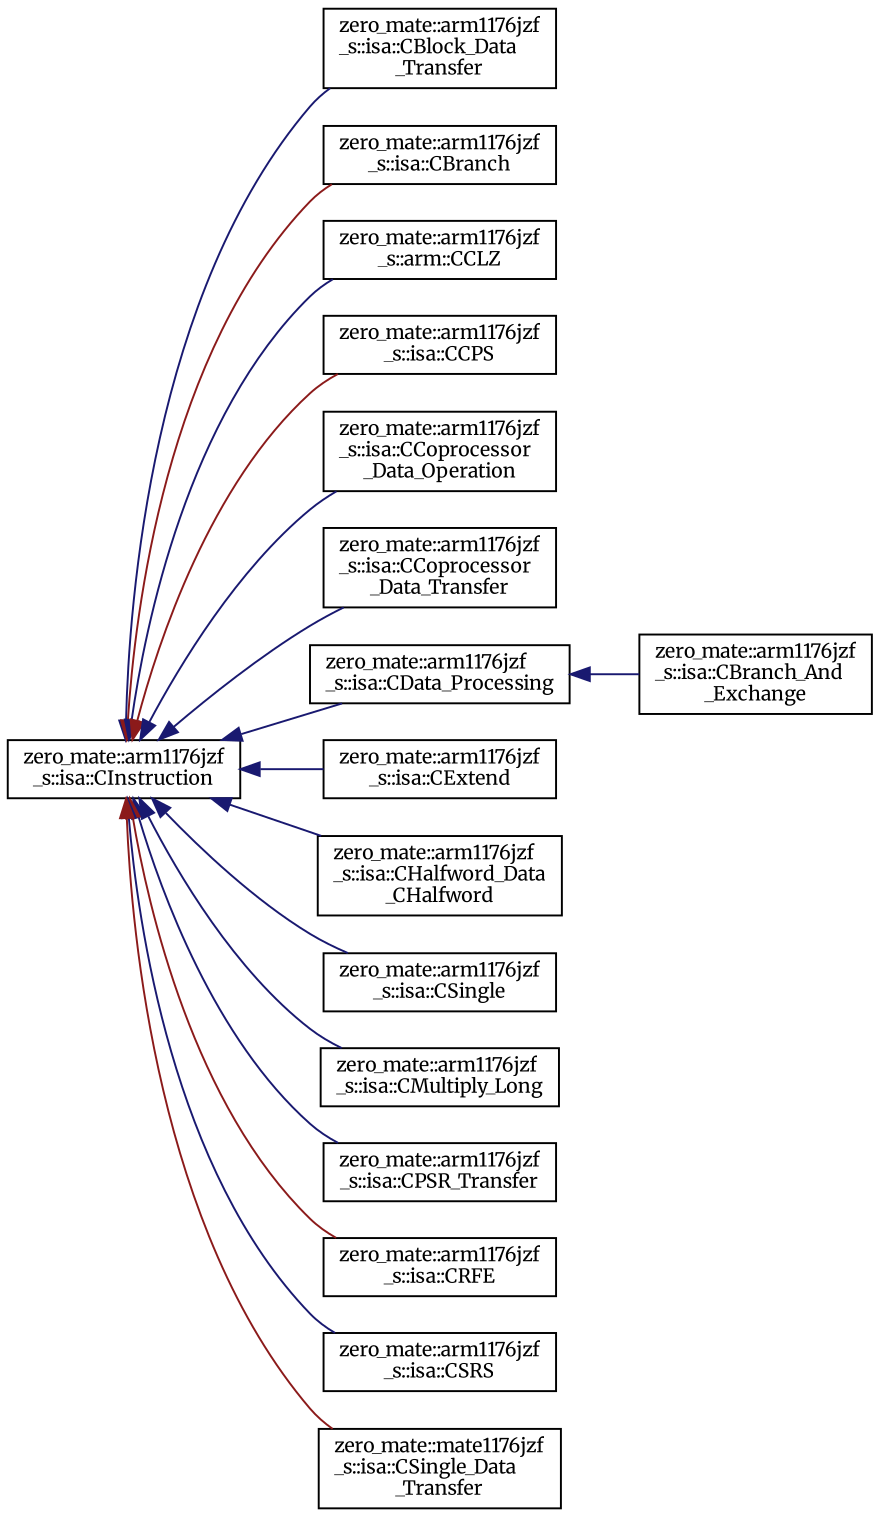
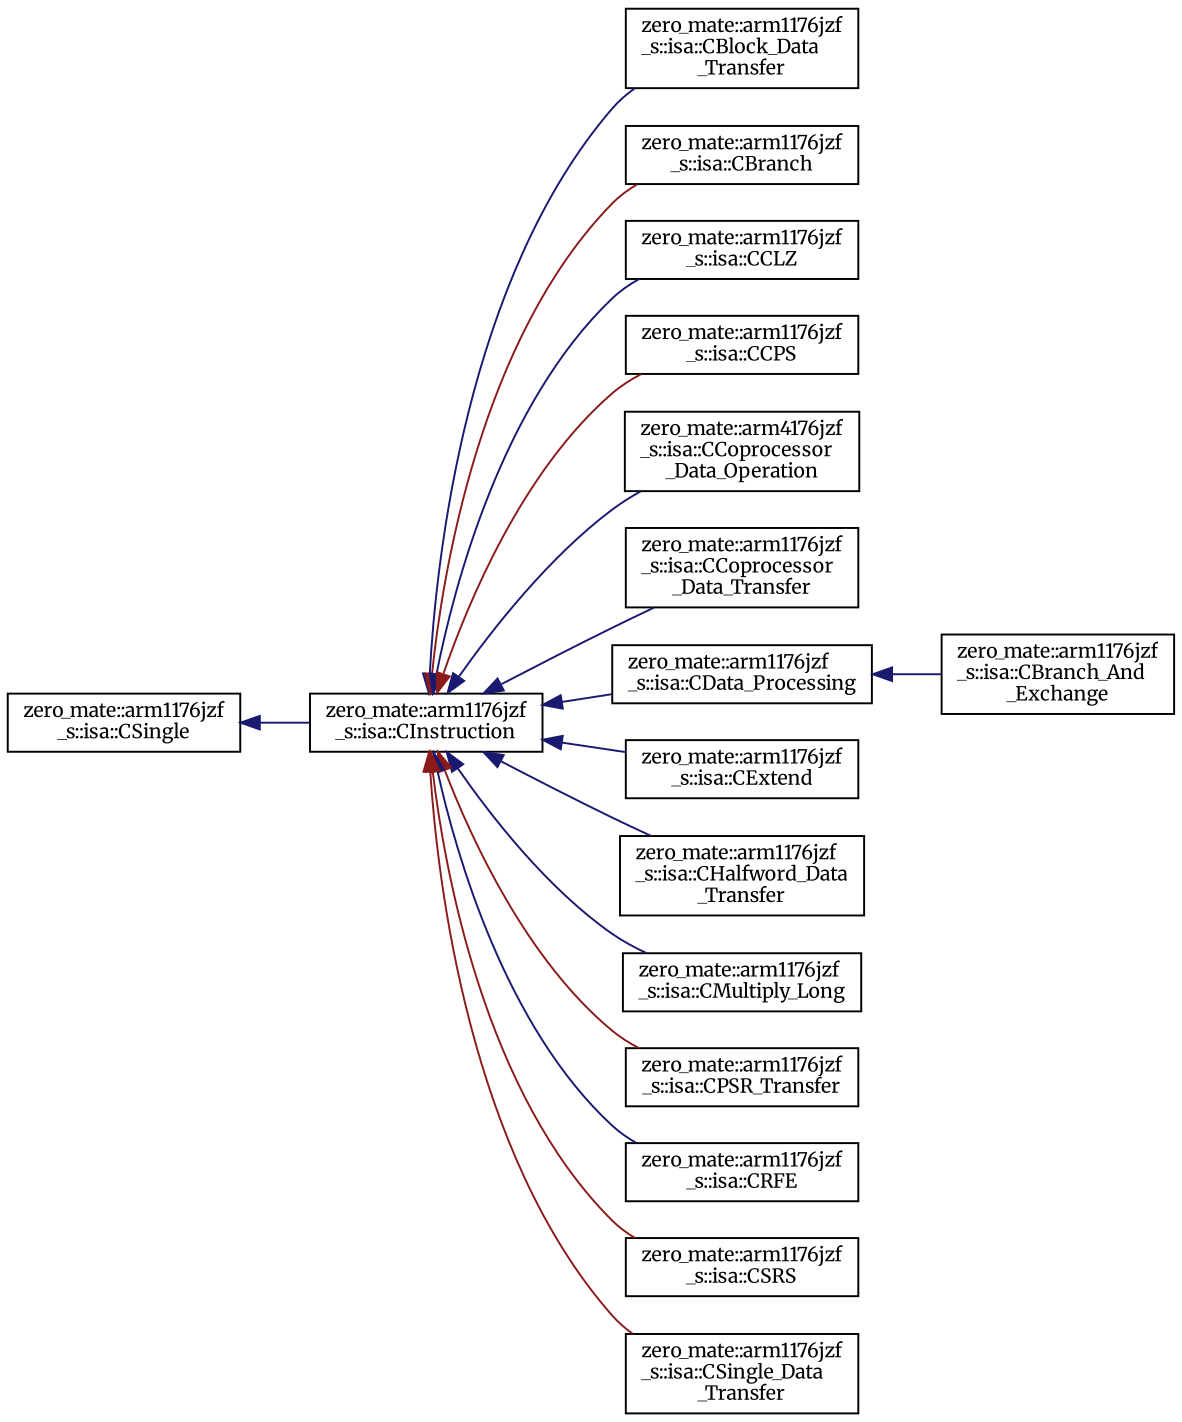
node "zero_mate::arm1176jzf _s::arm::CCLZ": label "zero_mate::arm1176jzf _s::arm::CCLZ" -> "zero_mate::arm1176jzf _s::isa::CCLZ"
node "zero_mate::arm1176jzf _s::isa::CCoprocessor _Data_Operation": label "zero_mate::arm1176jzf _s::isa::CCoprocessor _Data_Operation" -> "zero_mate::arm4176jzf _s::isa::CCoprocessor _Data_Operation"
node "zero_mate::arm1176jzf _s::isa::CHalfword_Data _CHalfword": label "zero_mate::arm1176jzf _s::isa::CHalfword_Data _CHalfword" -> "zero_mate::arm1176jzf _s::isa::CHalfword_Data _Transfer"
edge "zero_mate::arm1176jzf _s::isa::CSingle" -> "zero_mate::arm1176jzf _s::isa::CInstruction": reversed
edge "zero_mate::arm1176jzf _s::isa::CPSR_Transfer" -> "zero_mate::arm1176jzf _s::isa::CInstruction": color midnightblue -> firebrick4
edge "zero_mate::arm1176jzf _s::isa::CRFE" -> "zero_mate::arm1176jzf _s::isa::CInstruction": color firebrick4 -> midnightblue
edge "zero_mate::arm1176jzf _s::isa::CSRS" -> "zero_mate::arm1176jzf _s::isa::CInstruction": color midnightblue -> firebrick4
node "zero_mate::mate1176jzf _s::isa::CSingle_Data _Transfer": label "zero_mate::mate1176jzf _s::isa::CSingle_Data _Transfer" -> "zero_mate::arm1176jzf _s::isa::CSingle_Data _Transfer"
